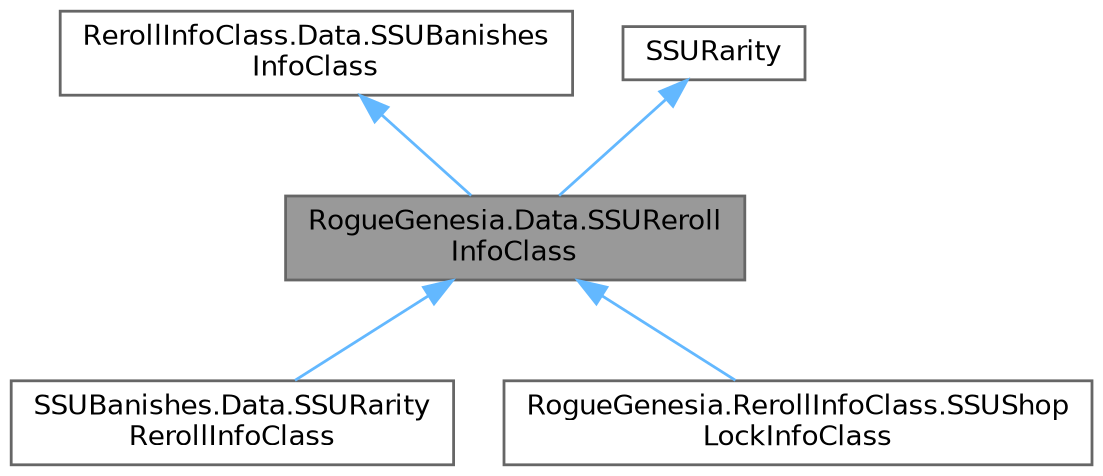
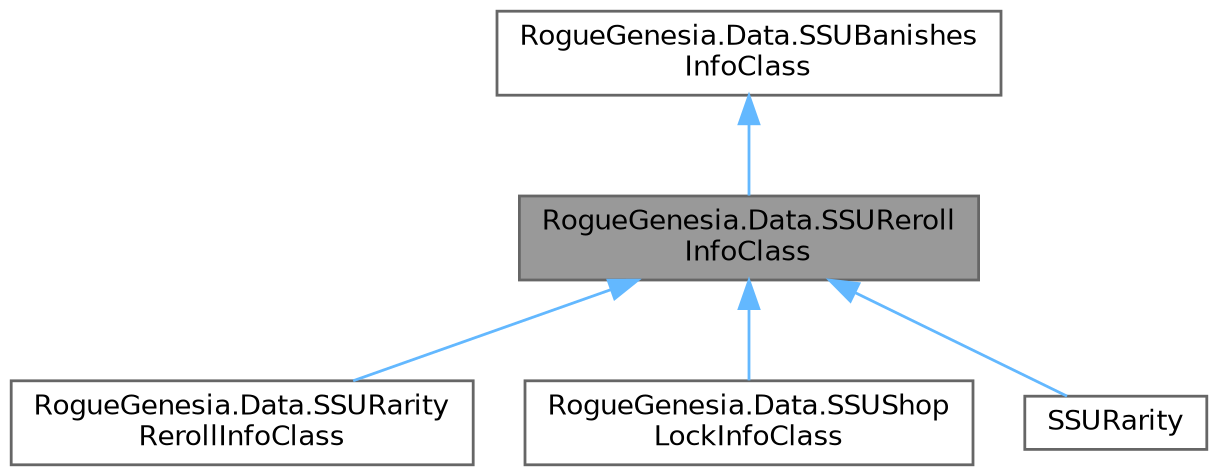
node "RerollInfoClass.Data.SSUBanishes InfoClass": label "RerollInfoClass.Data.SSUBanishes InfoClass" -> "RogueGenesia.Data.SSUBanishes InfoClass"
edge "RogueGenesia.Data.SSUReroll InfoClass" -> "SSURarity": reversed
node "SSUBanishes.Data.SSURarity RerollInfoClass": label "SSUBanishes.Data.SSURarity RerollInfoClass" -> "RogueGenesia.Data.SSURarity RerollInfoClass"
node "RogueGenesia.RerollInfoClass.SSUShop LockInfoClass": label "RogueGenesia.RerollInfoClass.SSUShop LockInfoClass" -> "RogueGenesia.Data.SSUShop LockInfoClass"
